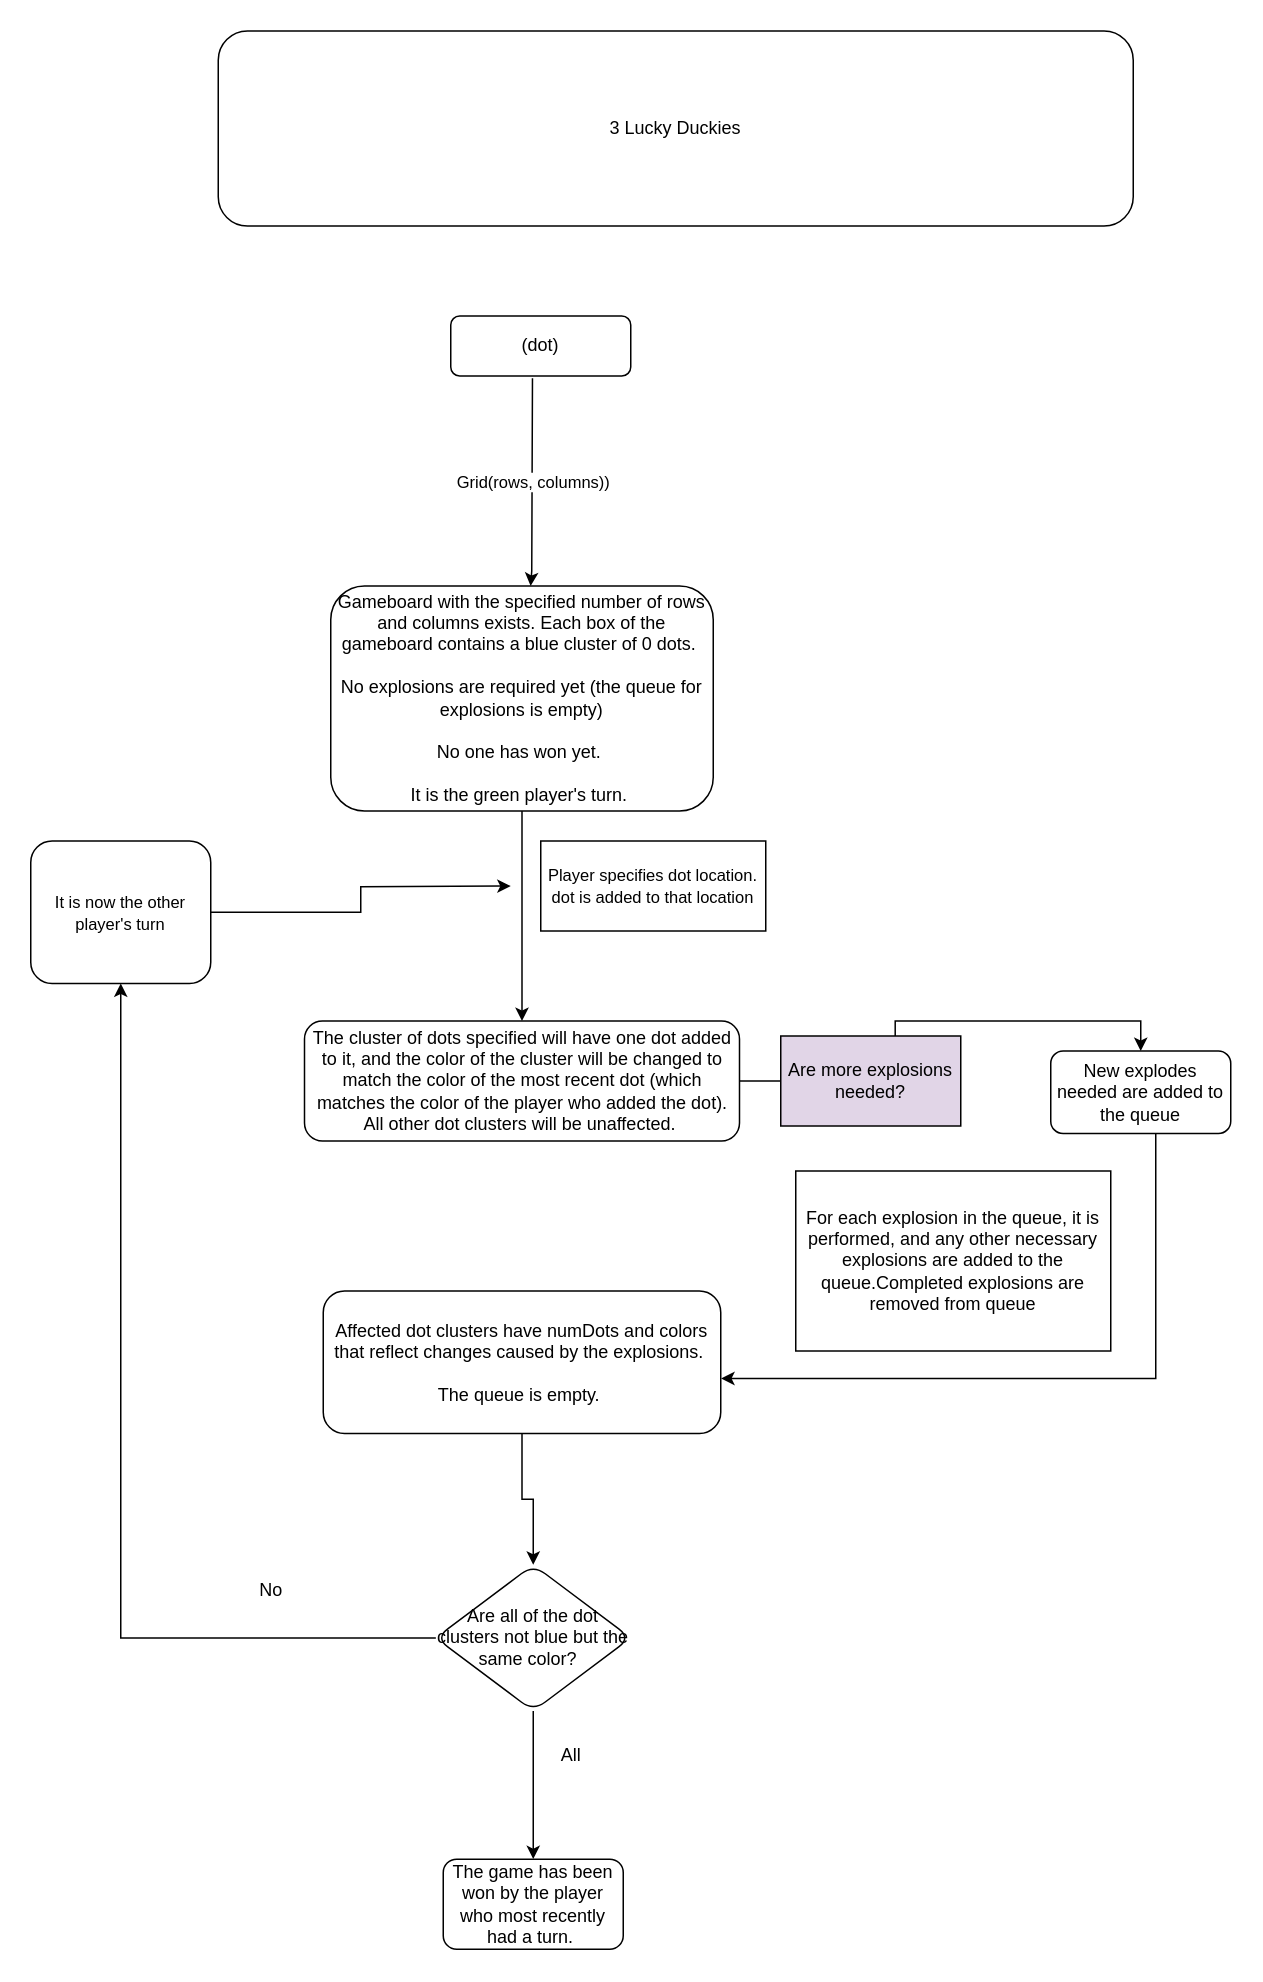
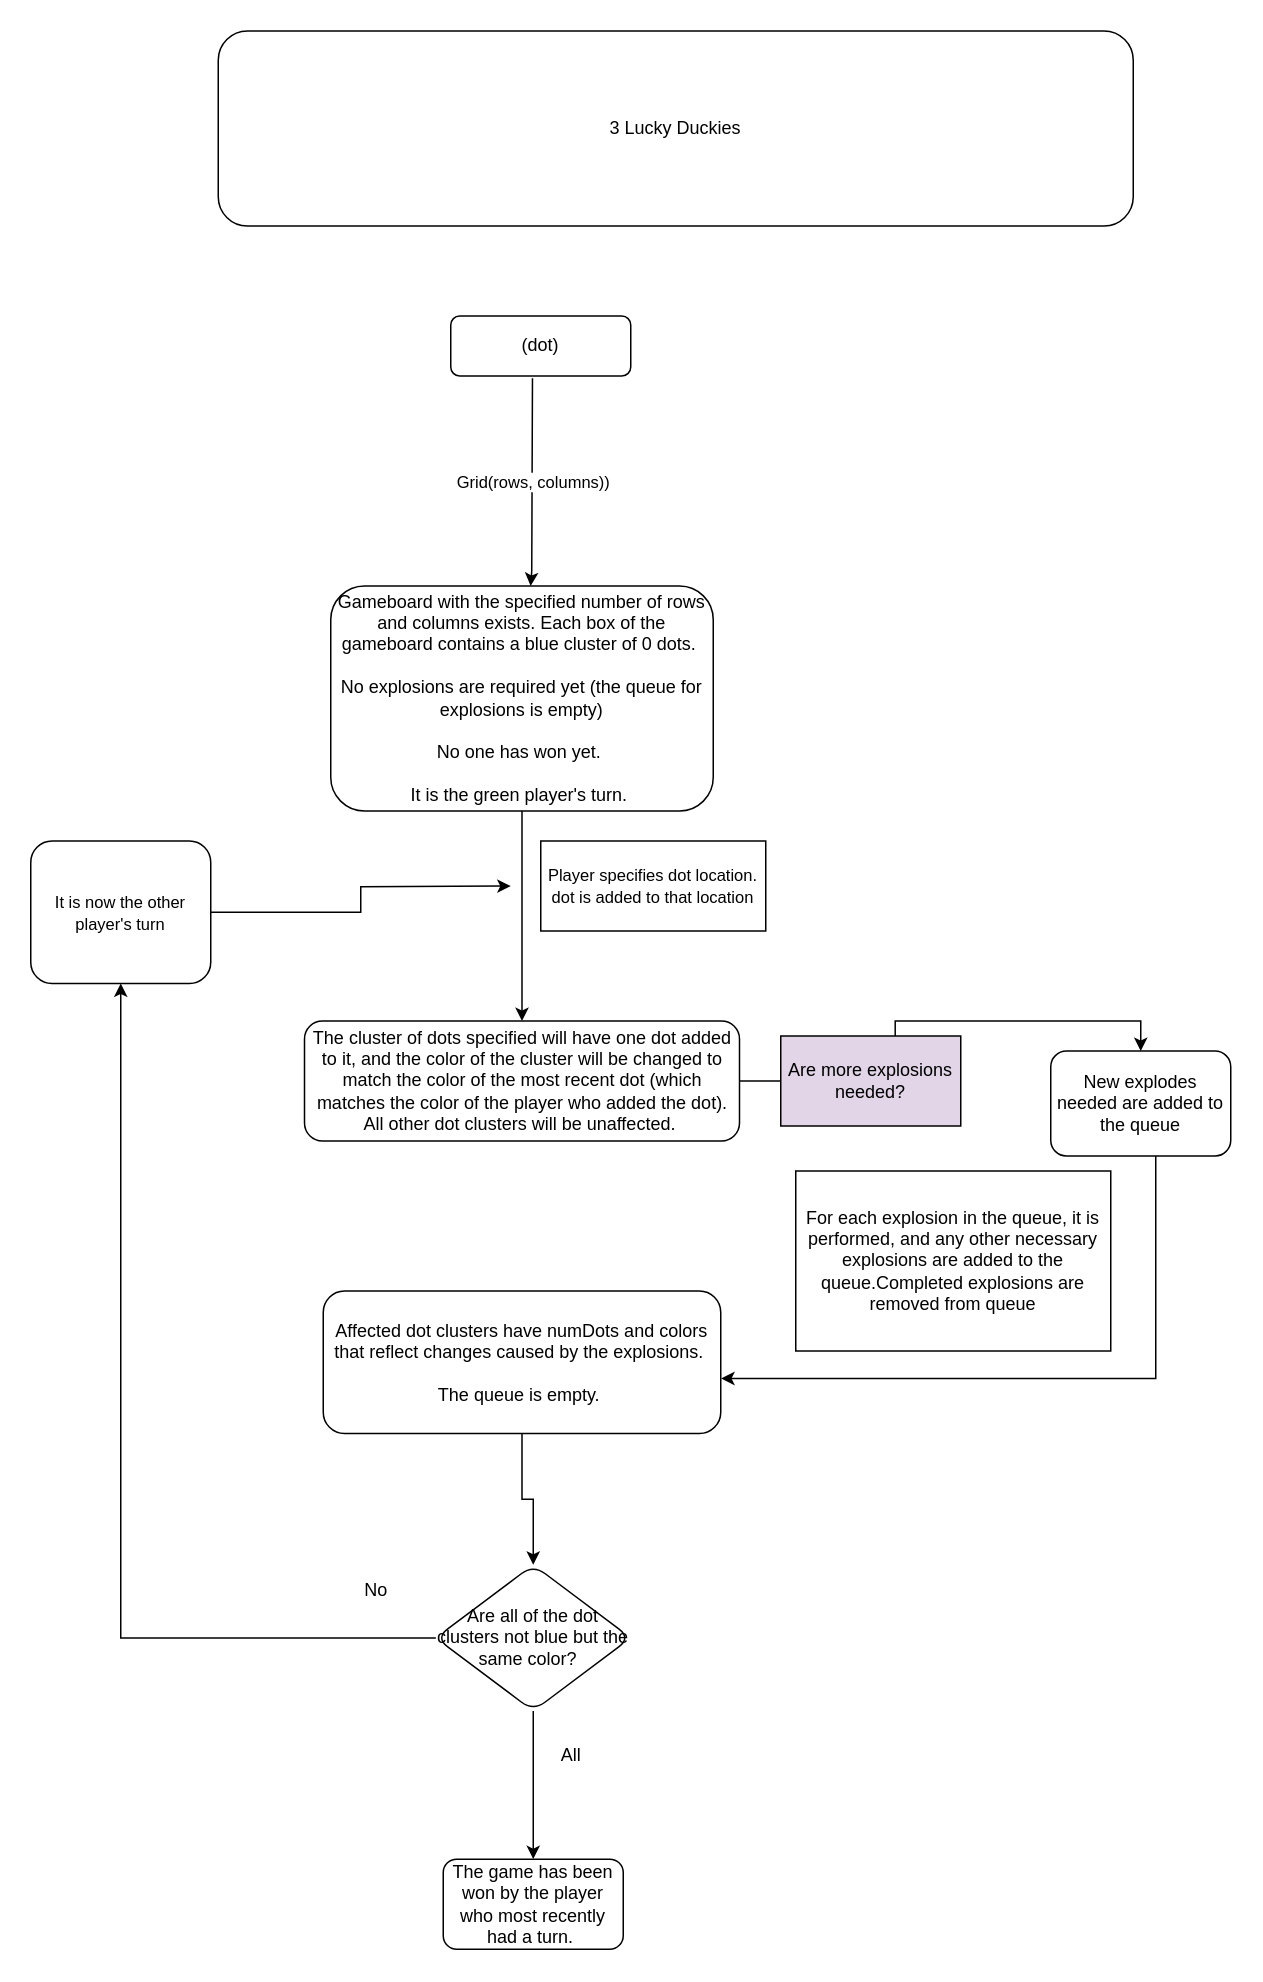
node "New explodes needed are added to the queue": size 180x83 -> 180x105
node "No": moved (271, 1591) -> (376, 1591)
